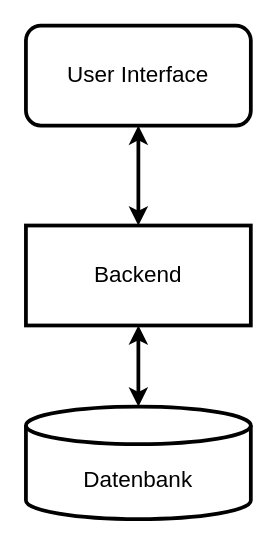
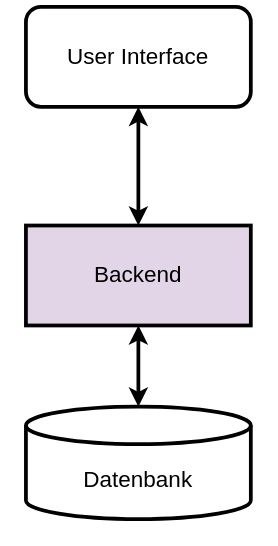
node "User Interface": moved (138, 76) -> (138, 57)
node "Backend": fillcolor #ffffff -> #e1d5e7
